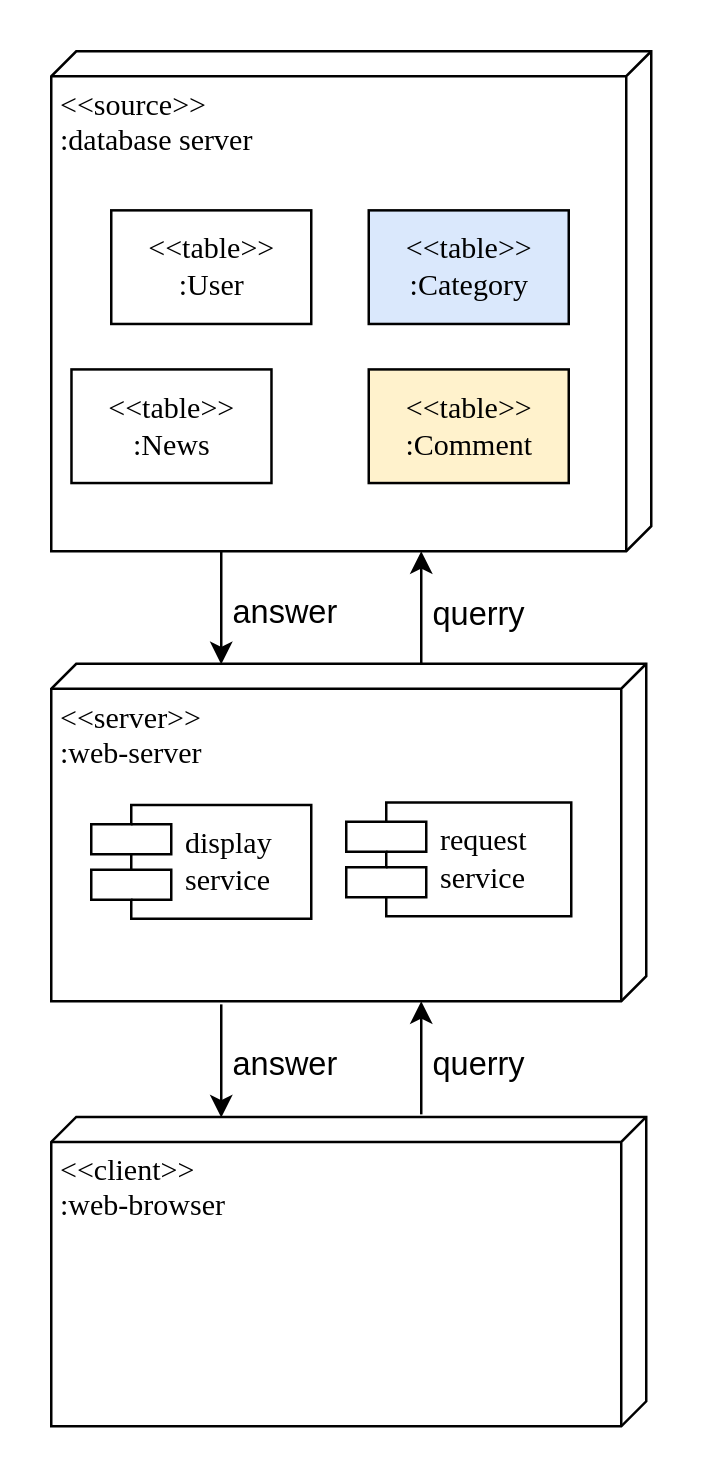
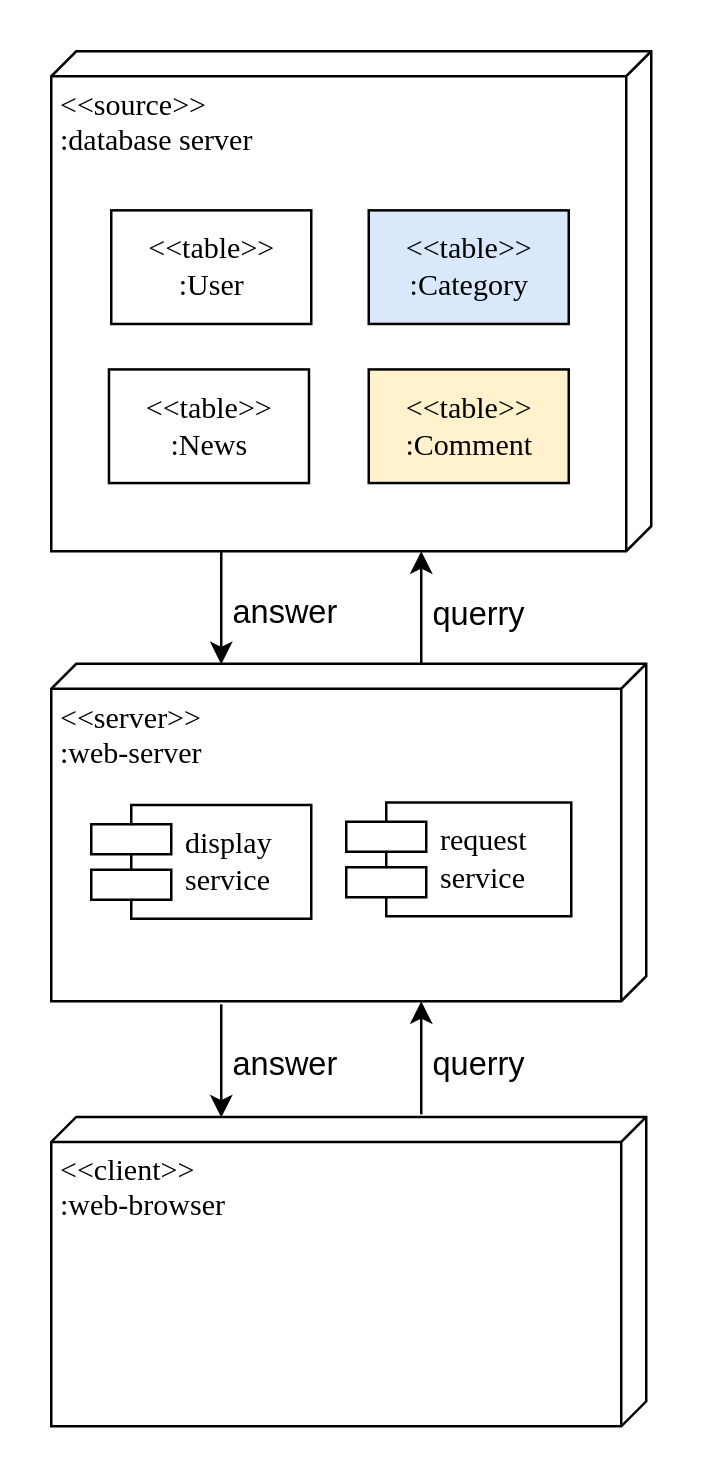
node "<<table>> :News": moved (171, 426) -> (209, 426)
